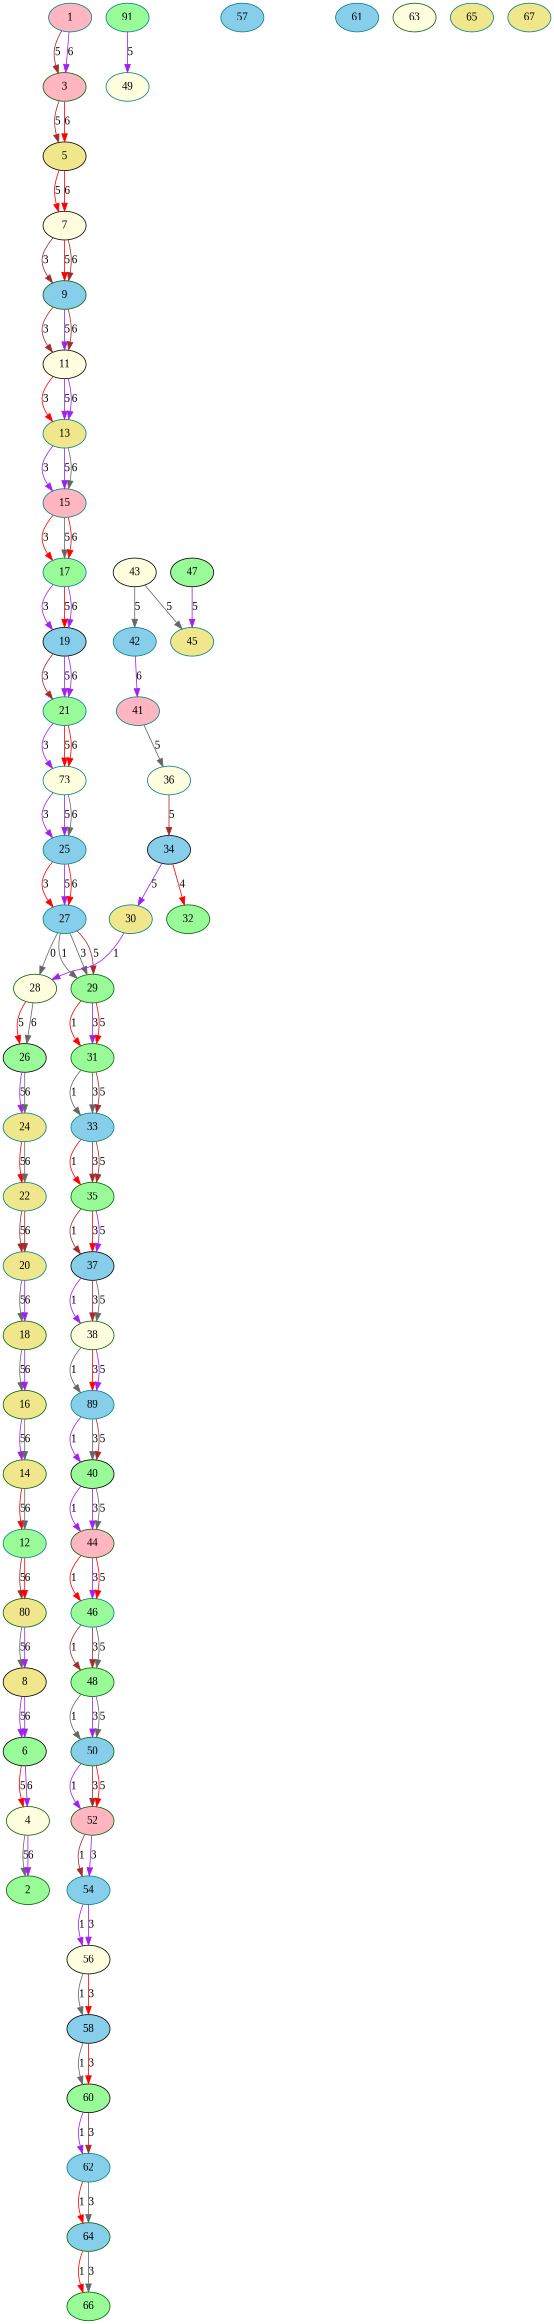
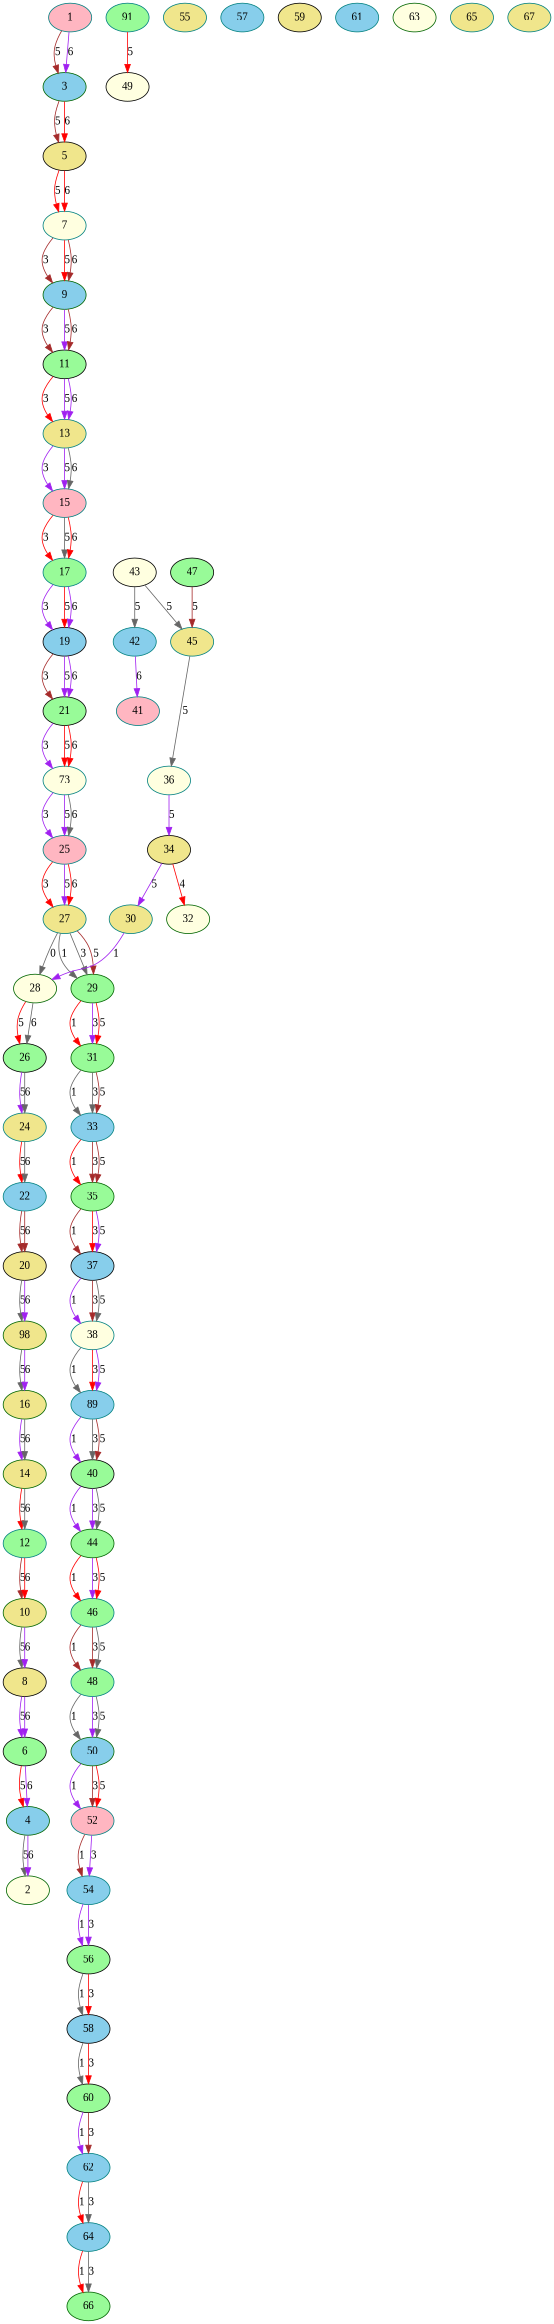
node "55": added
node "59": added
edge "91" -> "49": color purple -> red
node "3": fillcolor lightpink -> skyblue
node "49": color teal -> black
node "7": color black -> teal
node "11": fillcolor lightyellow -> palegreen
edge "47" -> "45": color purple -> brown
node "21": color teal -> black
edge "41" -> "36": now "45" -> "36"
edge "36" -> "34": color brown -> purple
node "25": fillcolor skyblue -> lightpink
node "34": fillcolor skyblue -> khaki
node "27": fillcolor skyblue -> khaki
node "32": fillcolor palegreen -> lightyellow
node "22": fillcolor khaki -> skyblue
node "20": color teal -> black
node "18": label "18" -> "98"
node "38": color darkgreen -> teal
node "44": fillcolor lightpink -> palegreen
node "80": label "80" -> "10"
node "48": color darkgreen -> teal
node "4": fillcolor lightyellow -> skyblue
node "52": color darkgreen -> teal
node "2": fillcolor palegreen -> lightyellow
node "56": fillcolor lightyellow -> palegreen
node "64": color darkgreen -> teal
